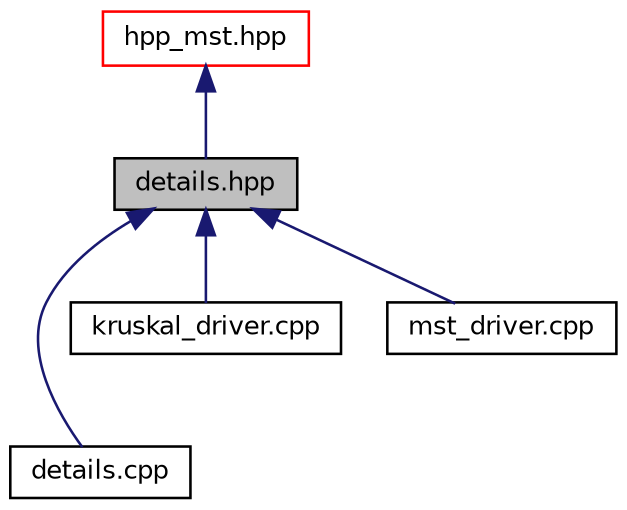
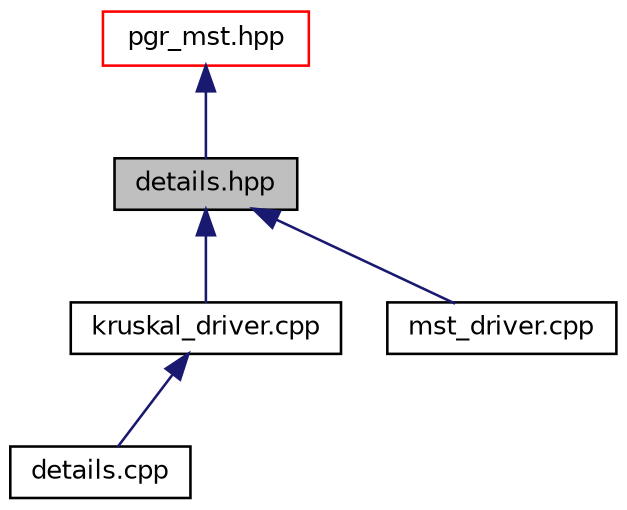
node "hpp_mst.hpp": label "hpp_mst.hpp" -> "pgr_mst.hpp"
edge "details.cpp" -> "details.hpp": now "details.cpp" -> "kruskal_driver.cpp"
